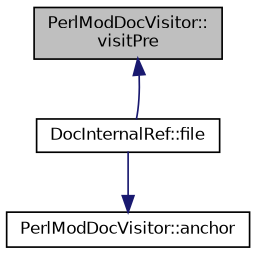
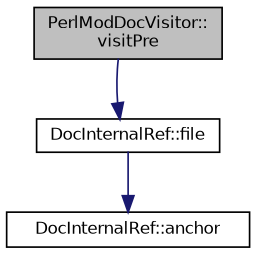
edge "DocInternalRef::file" -> "PerlModDocVisitor:: visitPre": reversed
node "PerlModDocVisitor::anchor": label "PerlModDocVisitor::anchor" -> "DocInternalRef::anchor"
